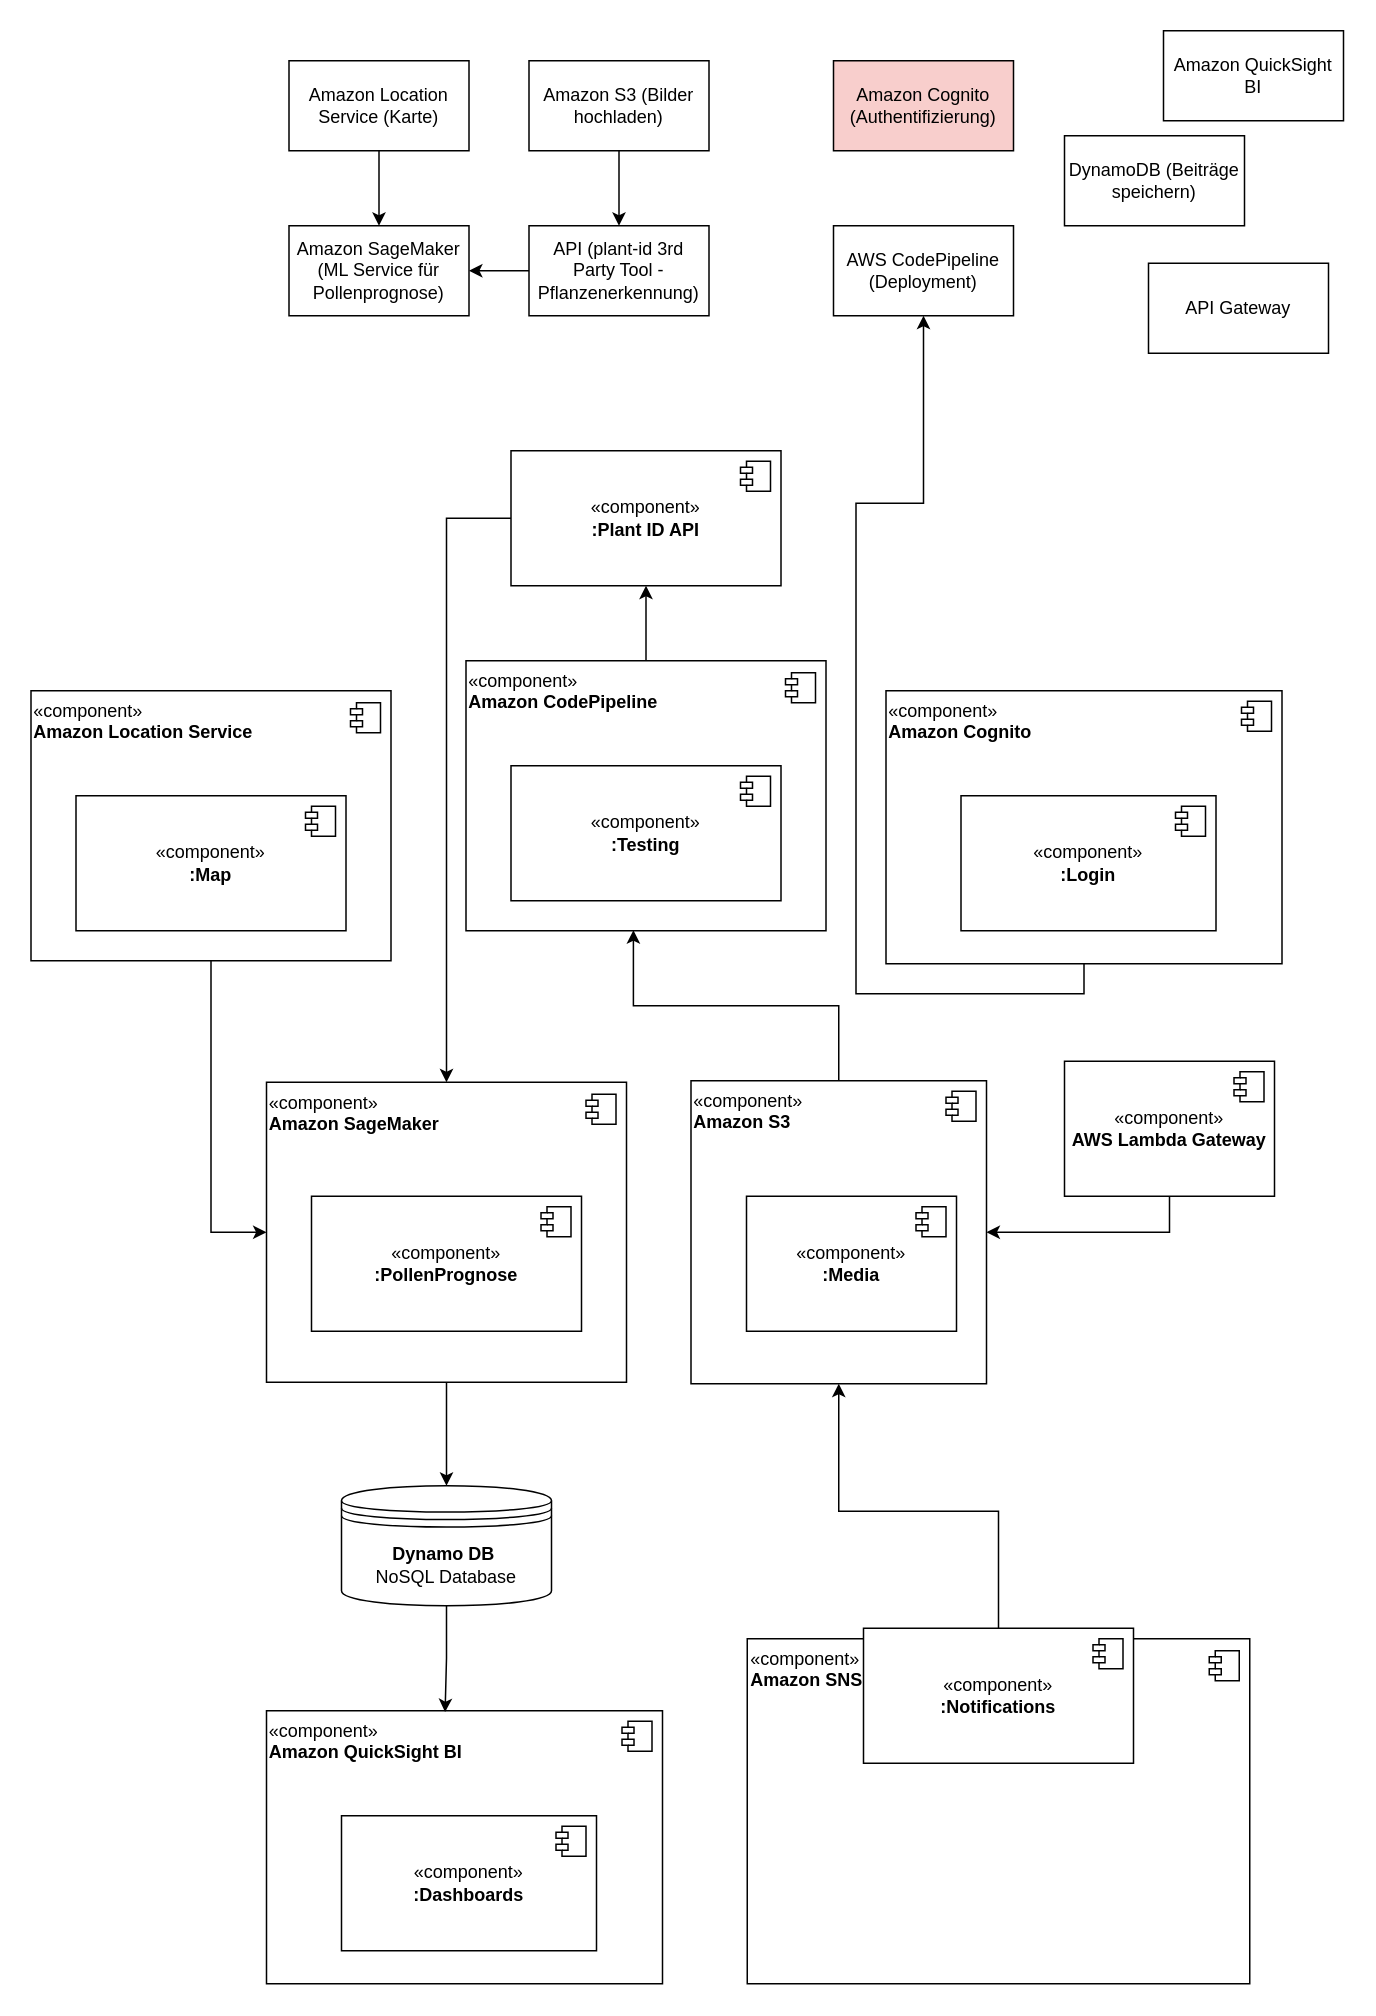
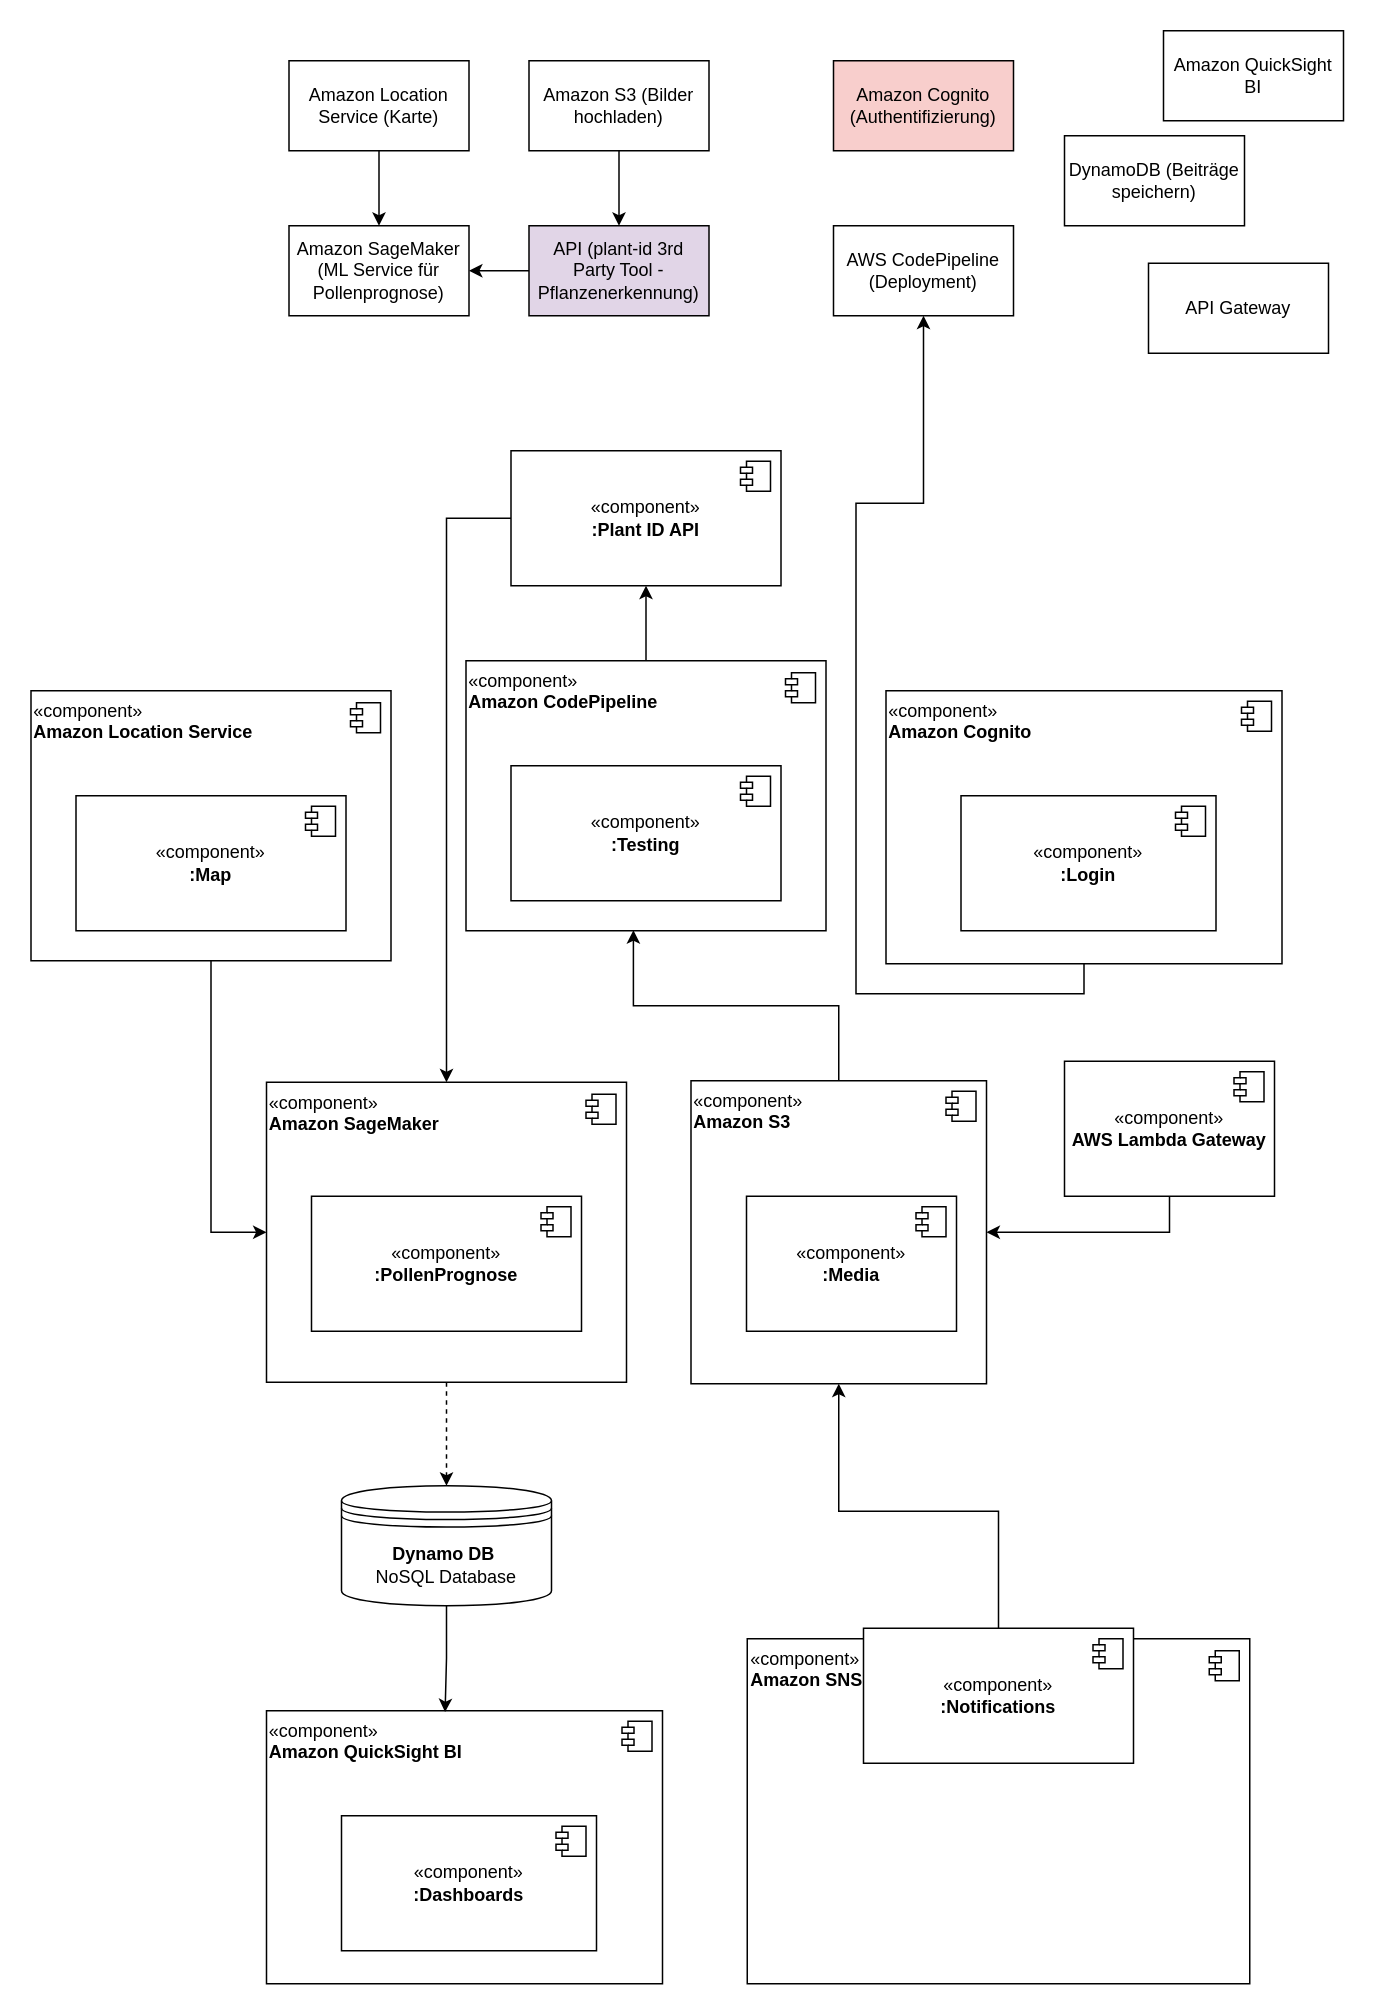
node "API (plant-id 3rd Party Tool - Pflanzenerkennung)": fillcolor #ffffff -> #e1d5e7
edge "«component» Amazon SageMaker" -> "Dynamo DB NoSQL Database": style solid -> dashed
